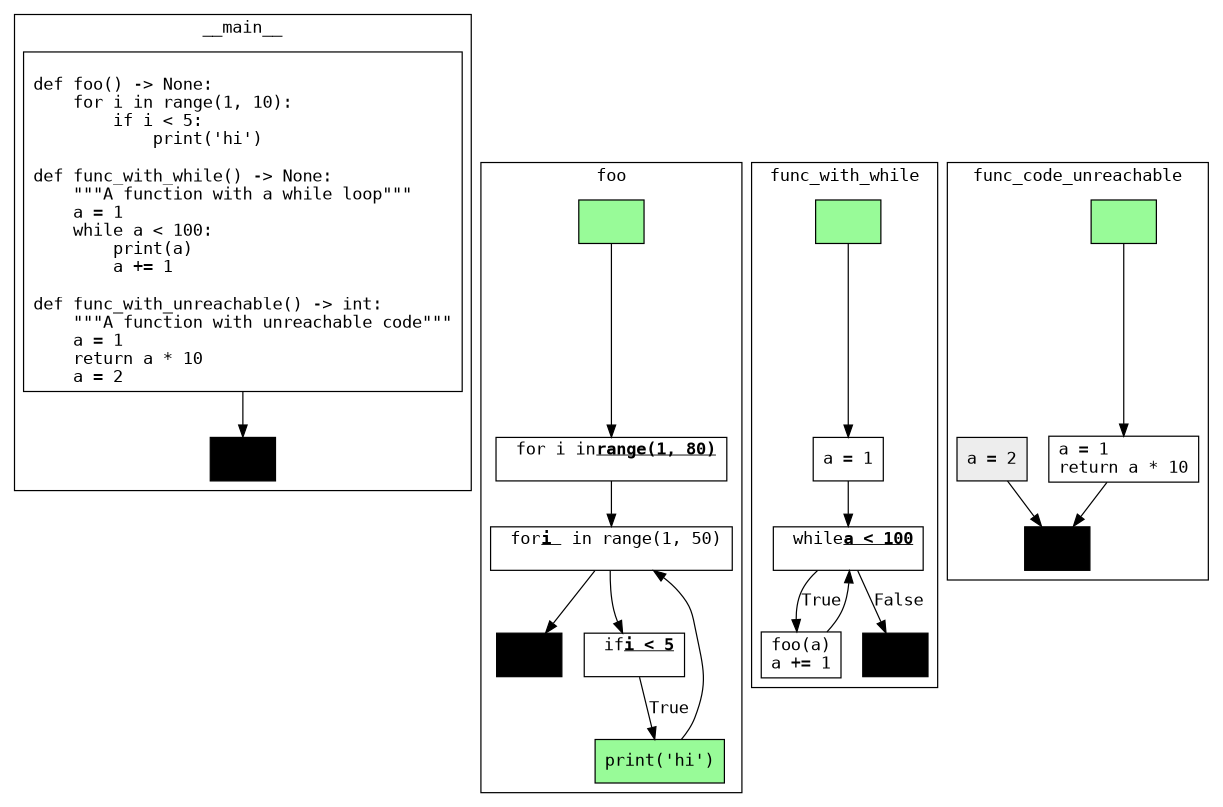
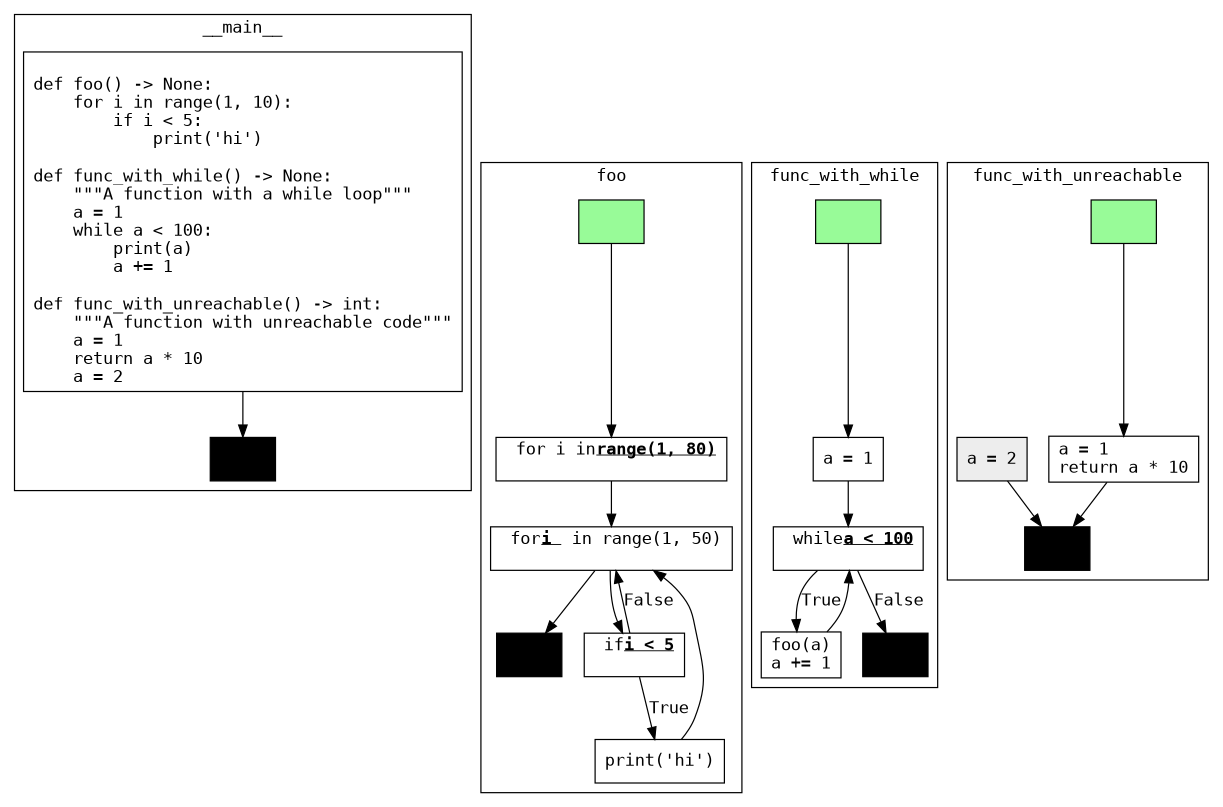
cluster "func_code_unreachable": label "func_code_unreachable" -> "func_with_unreachable"
edge "if" -> "for": added, label "False"
node "print('hi')": fillcolor palegreen -> white
